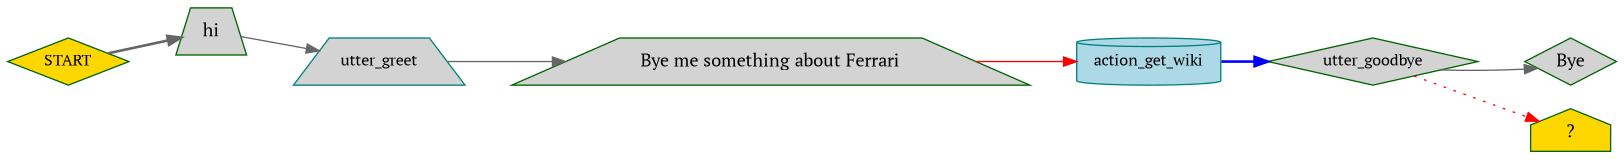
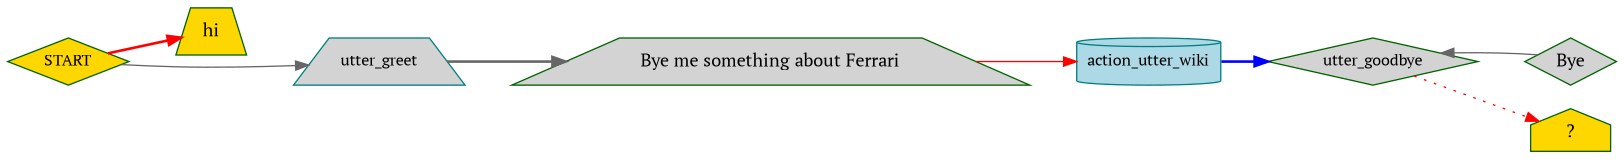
node "hi": fillcolor lightgrey -> gold
edge "hi" -> "utter_greet": now "START" -> "utter_greet"
edge "START" -> "hi": color gray40 -> red
edge "utter_greet" -> "Bye me something about Ferrari": style solid -> bold
node "action_get_wiki": label "action_get_wiki" -> "action_utter_wiki"
edge "utter_goodbye" -> "Bye": reversed
